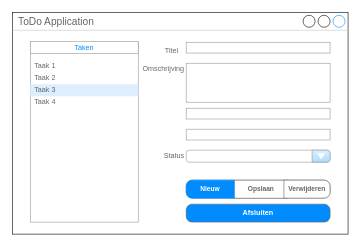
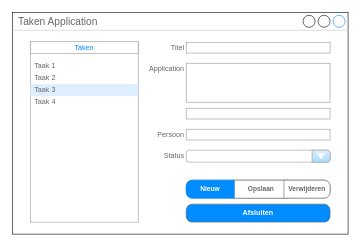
node "ToDo Application": label "ToDo Application" -> "Taken Application"
node "Titel": moved (165, 51) -> (171, 48)
node "Omschrijving": label "Omschrijving" -> "Application"
node "Persoon": added
